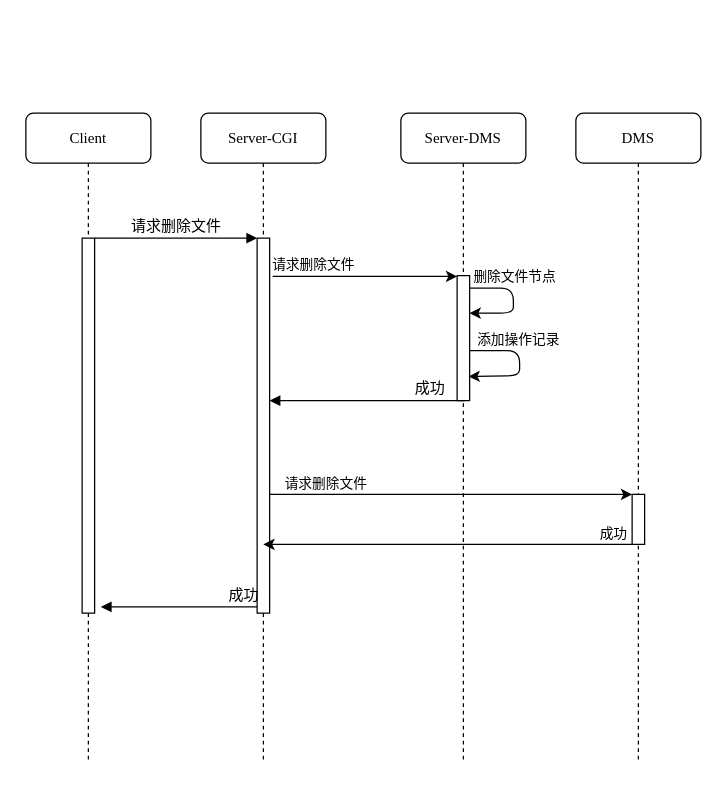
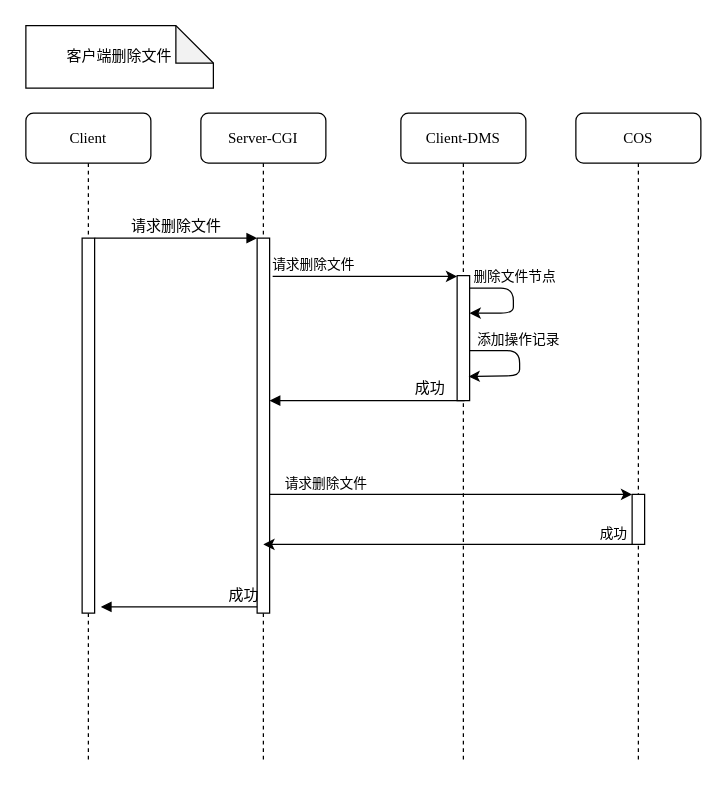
node "客户端删除文件": added
node "Server-DMS": label "Server-DMS" -> "Client-DMS"
node "DMS": label "DMS" -> "COS"
